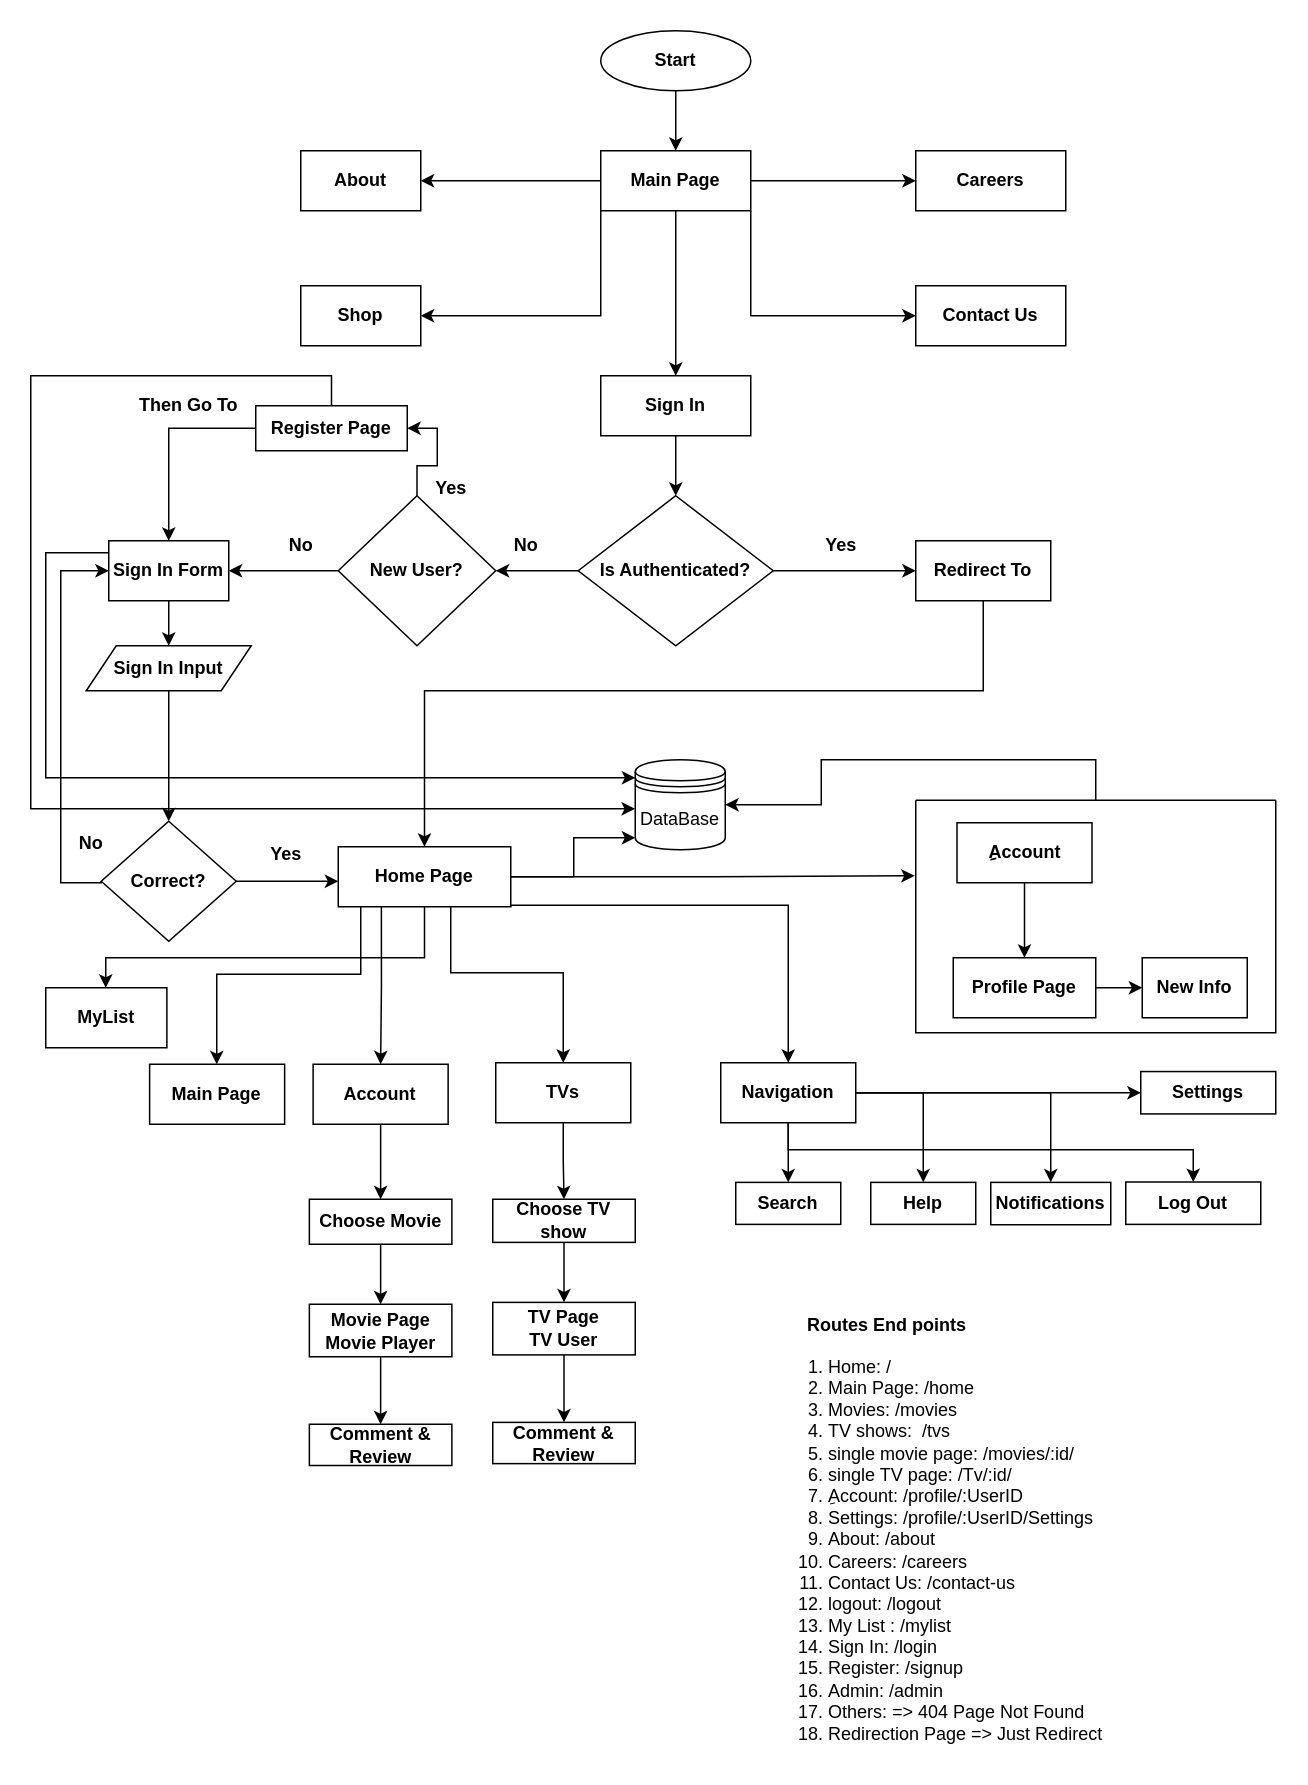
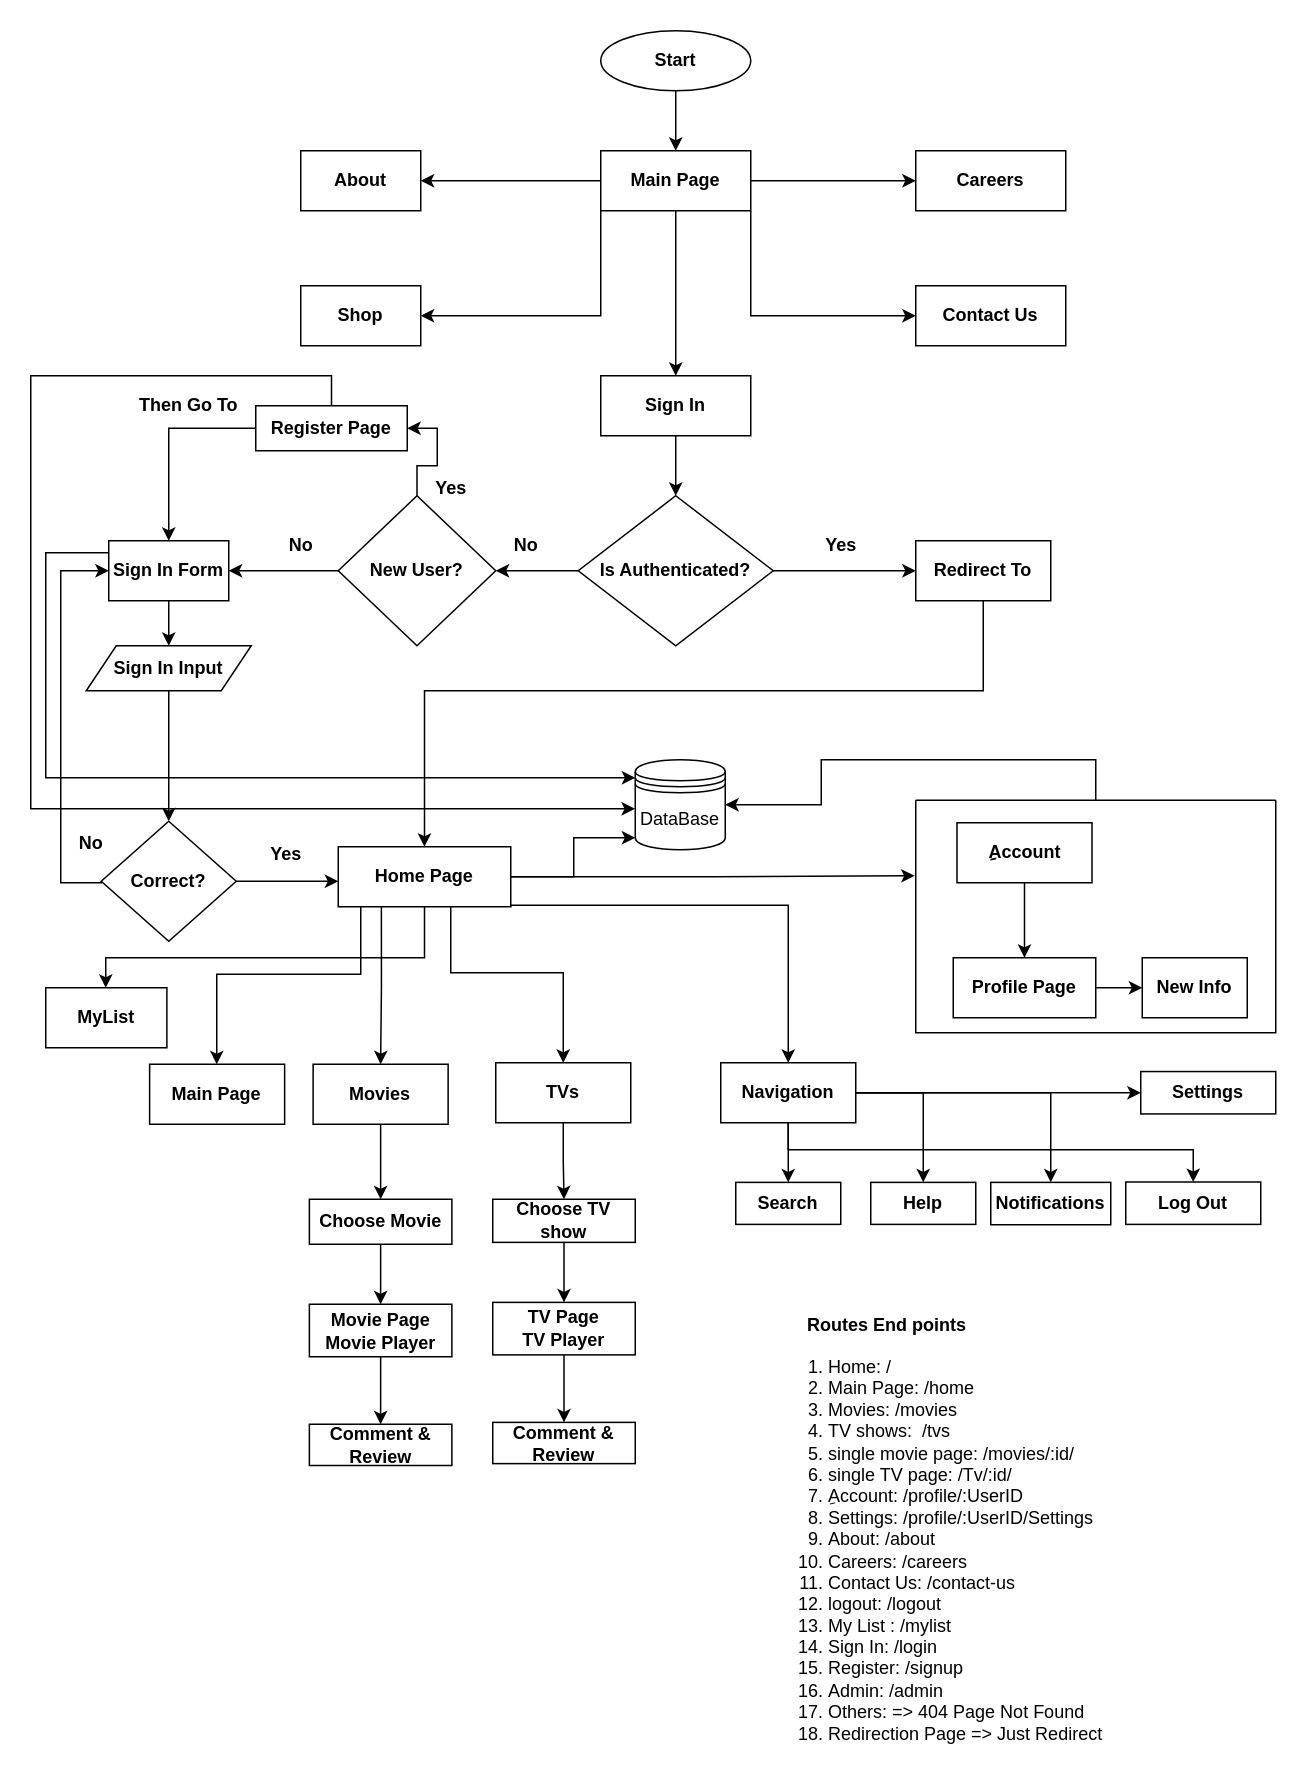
node "Account": label "Account" -> "Movies"
node "TV Page TV User": label "TV Page TV User" -> "TV Page TV Player"
